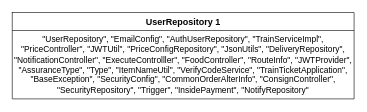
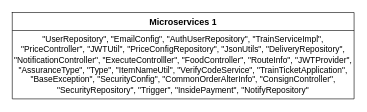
node "UserRepository 1": label "UserRepository 1" -> "Microservices 1"
